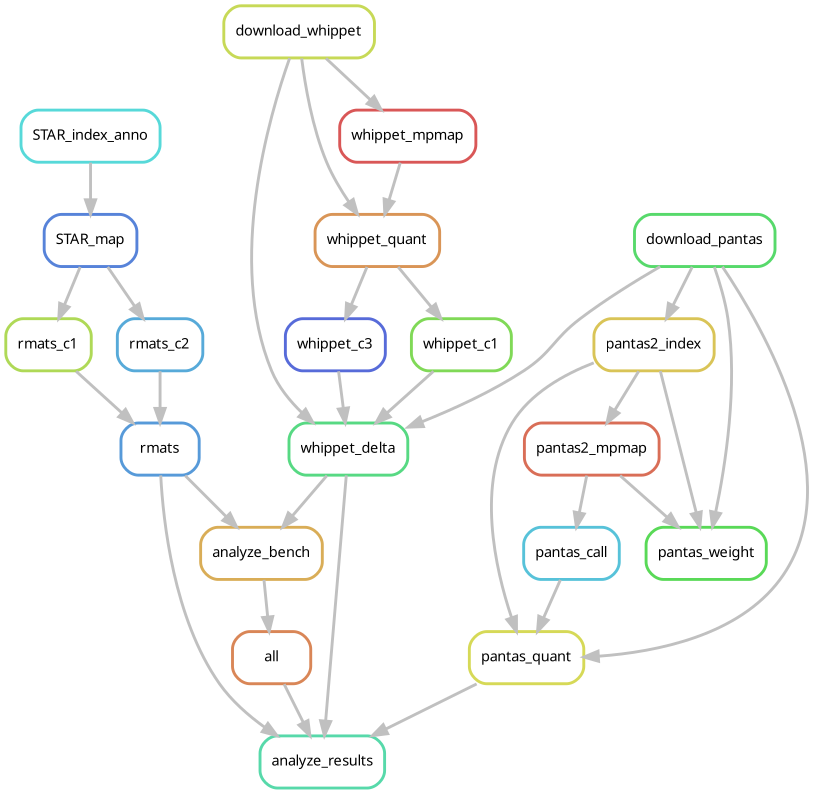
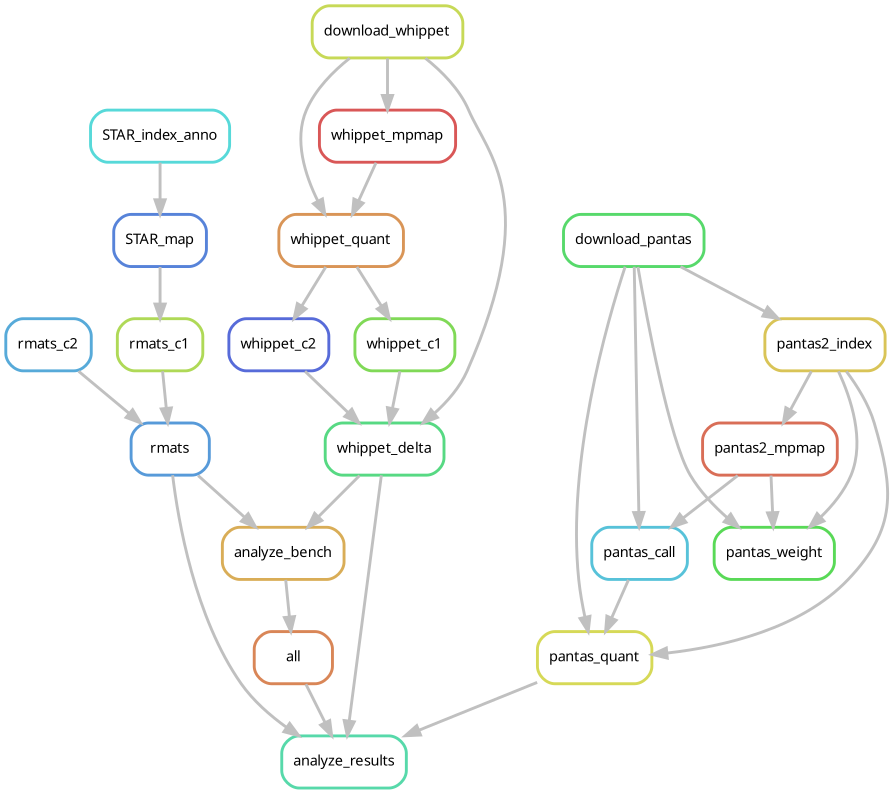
edge "STAR_map" -> "rmats_c2": removed
node "whippet_c3": label "whippet_c3" -> "whippet_c2"
edge "download_pantas" -> "whippet_delta": now "download_pantas" -> "pantas_call"
